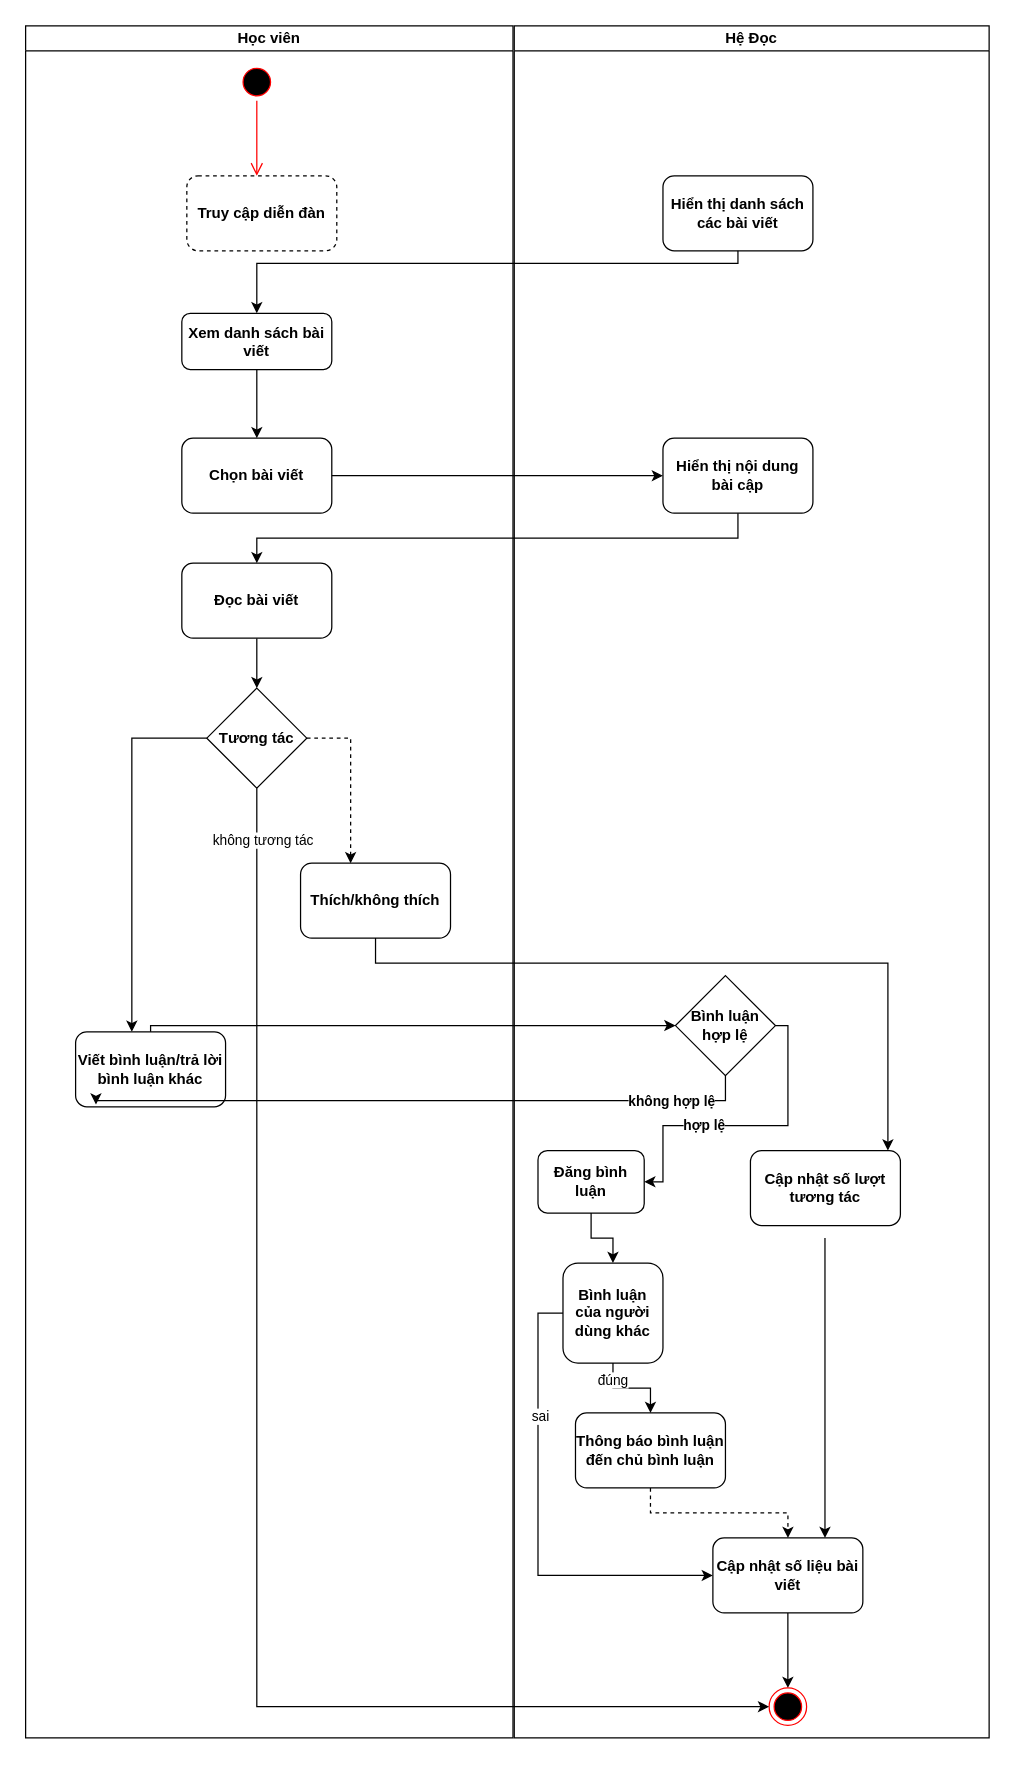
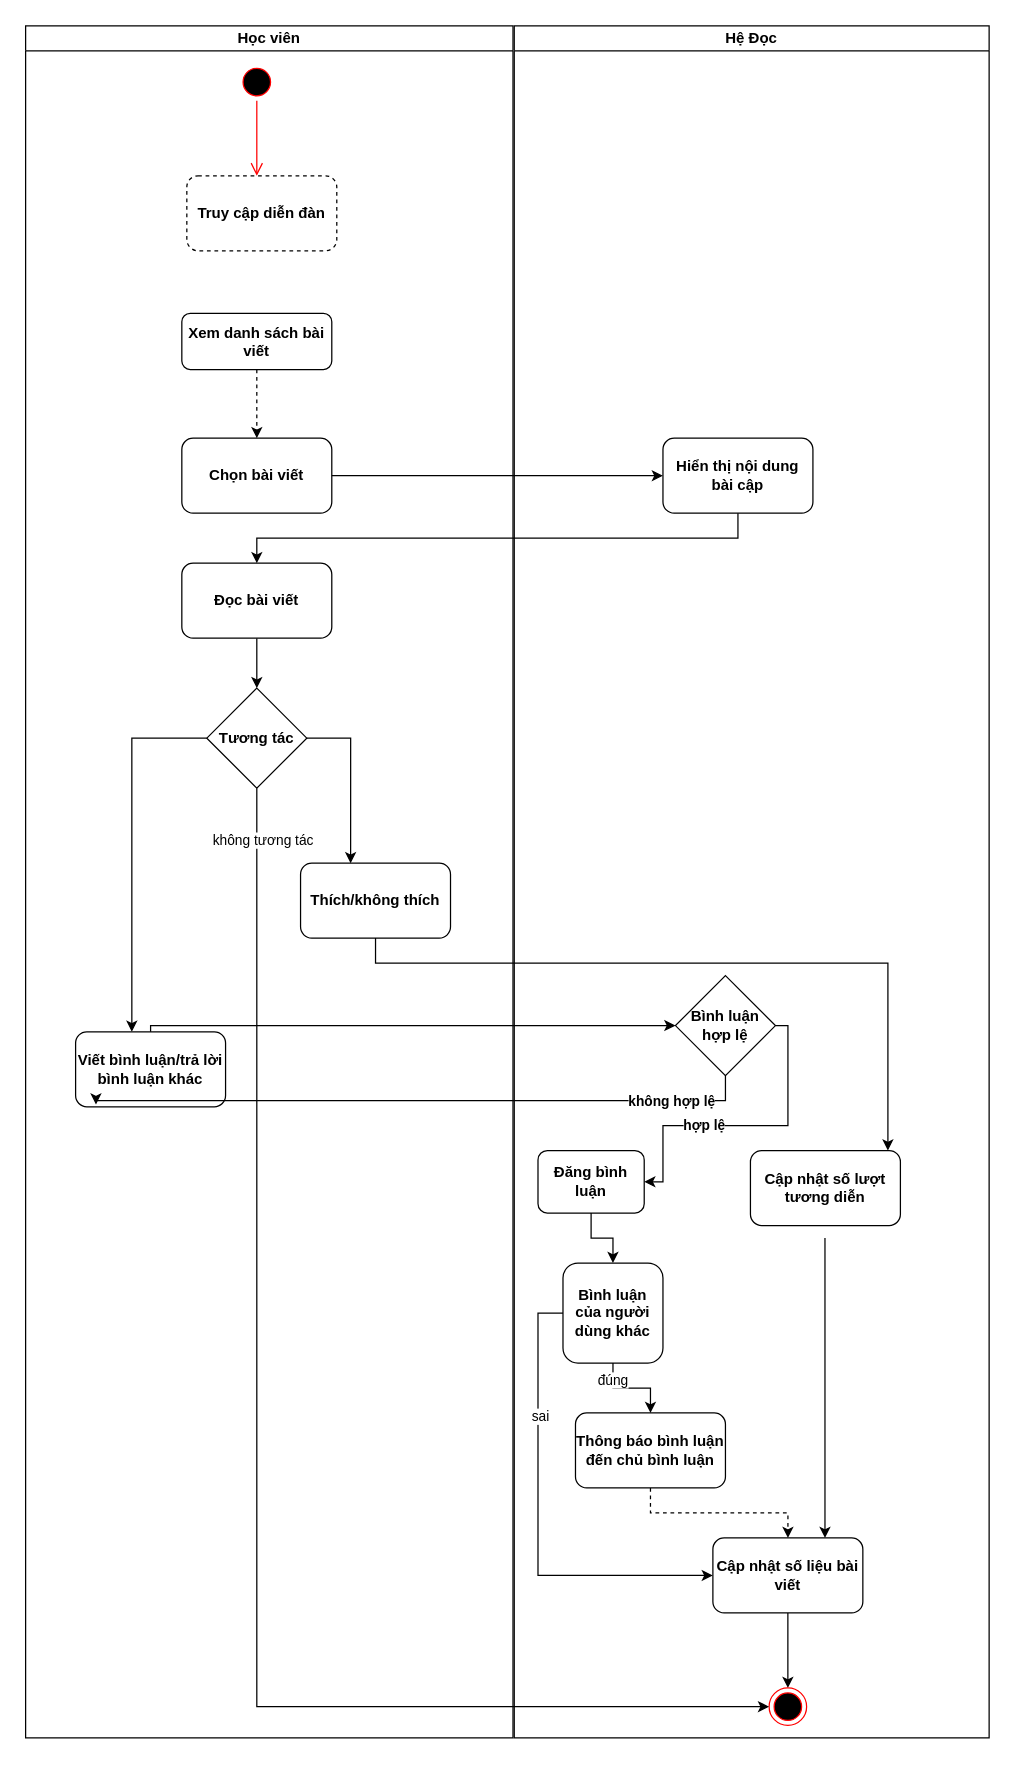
node "Hiển thị danh sách các bài viết": removed
edge "Hiển thị danh sách các bài viết" -> "Xem danh sách bài viết": removed
edge "Xem danh sách bài viết" -> "Chọn bài viết": style solid -> dashed
edge "Tương tác" -> "Thích/không thích": style dashed -> solid
node "Cập nhật số lượt tương tác": label "Cập nhật số lượt tương tác" -> "Cập nhật số lượt tương diễn"
